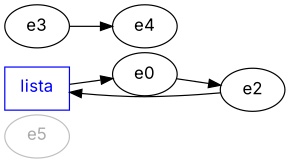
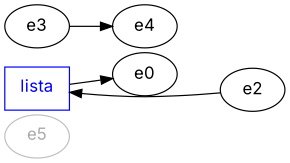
edge "e0" -> "e2": removed
